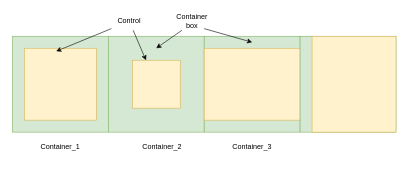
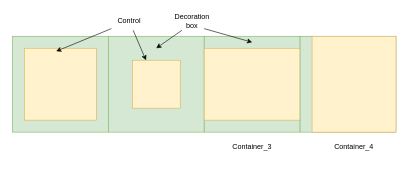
node "Container box": label "Container box" -> "Decoration box"
node "Container_1": removed
node "Container_2": removed
node "Container_4": added
